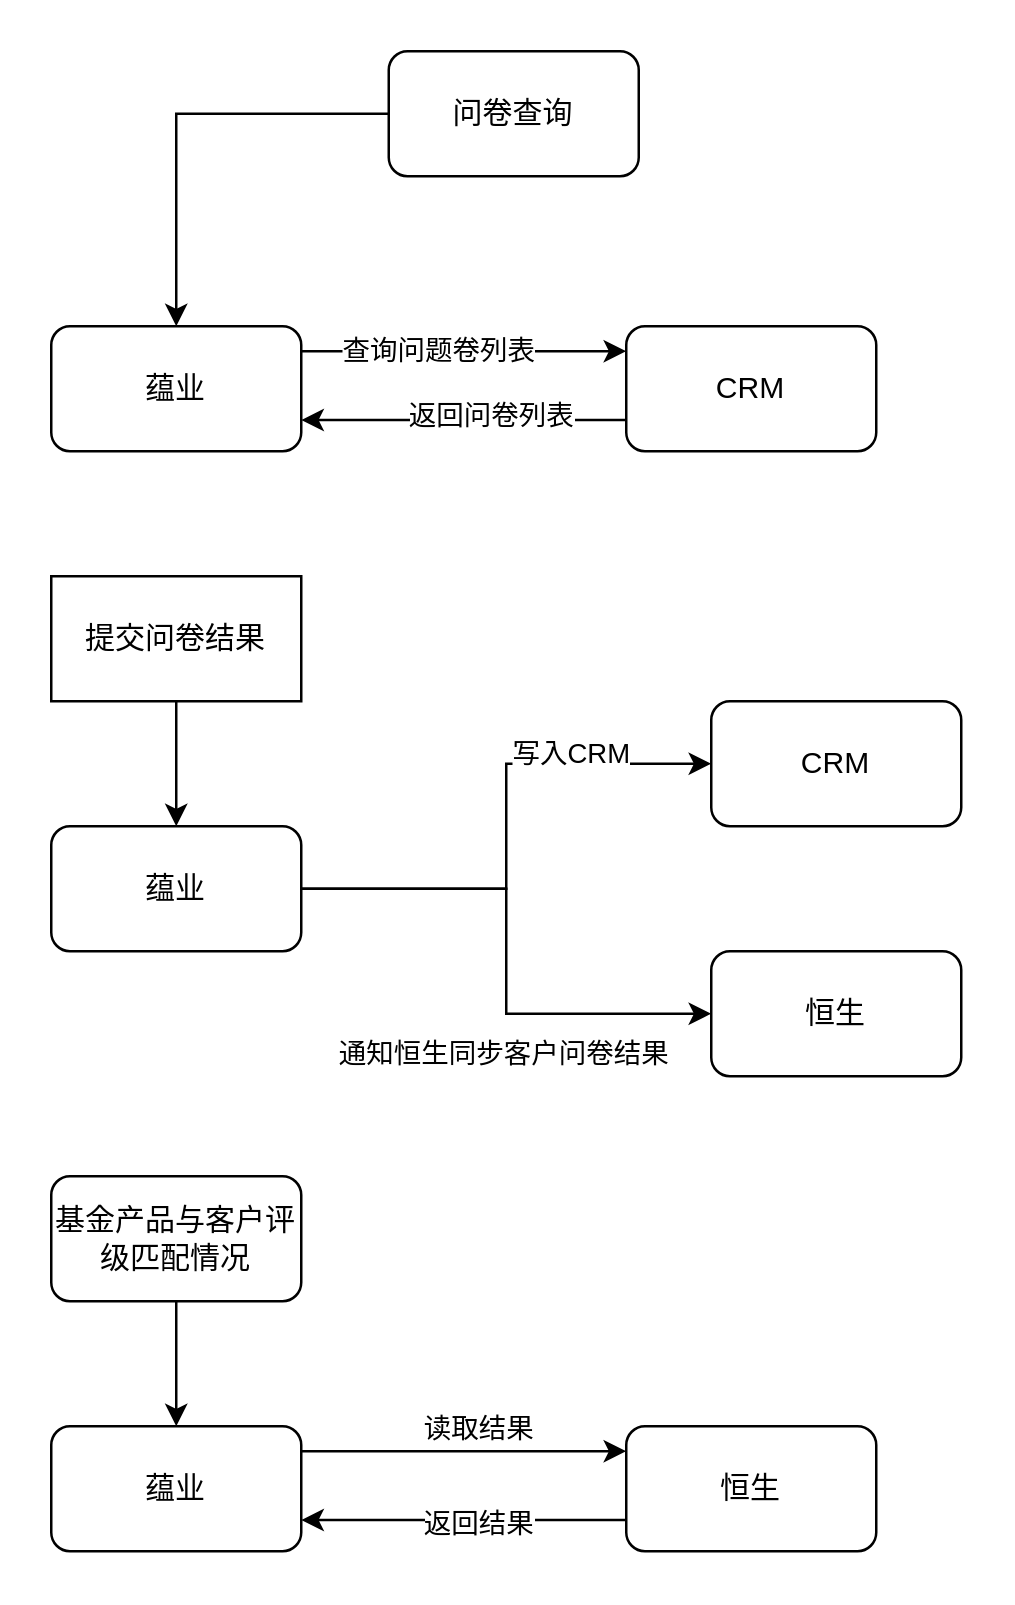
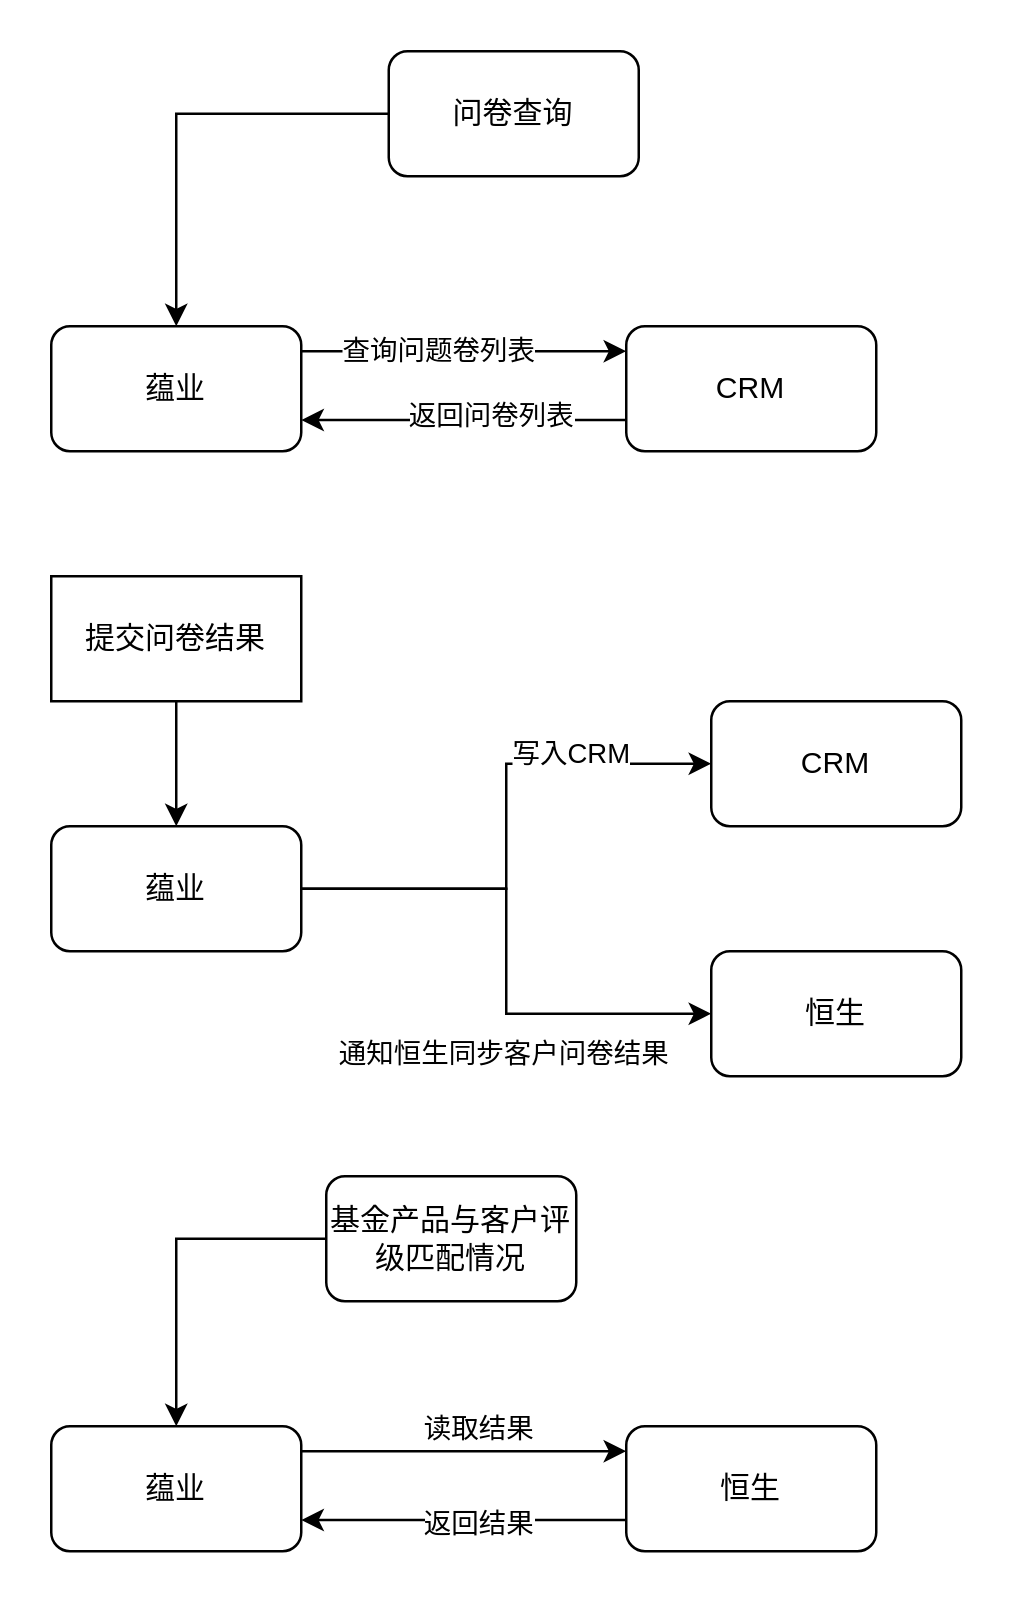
node "基金产品与客户评级匹配情况": moved (176, 1239) -> (451, 1239)
